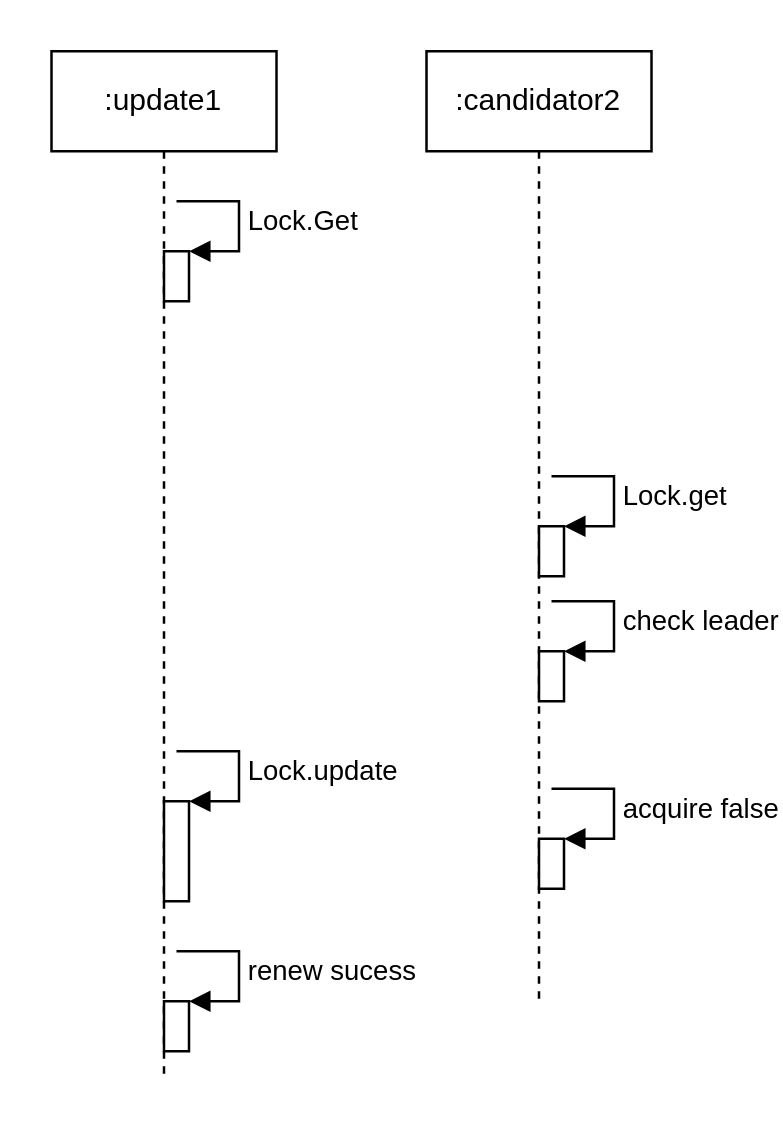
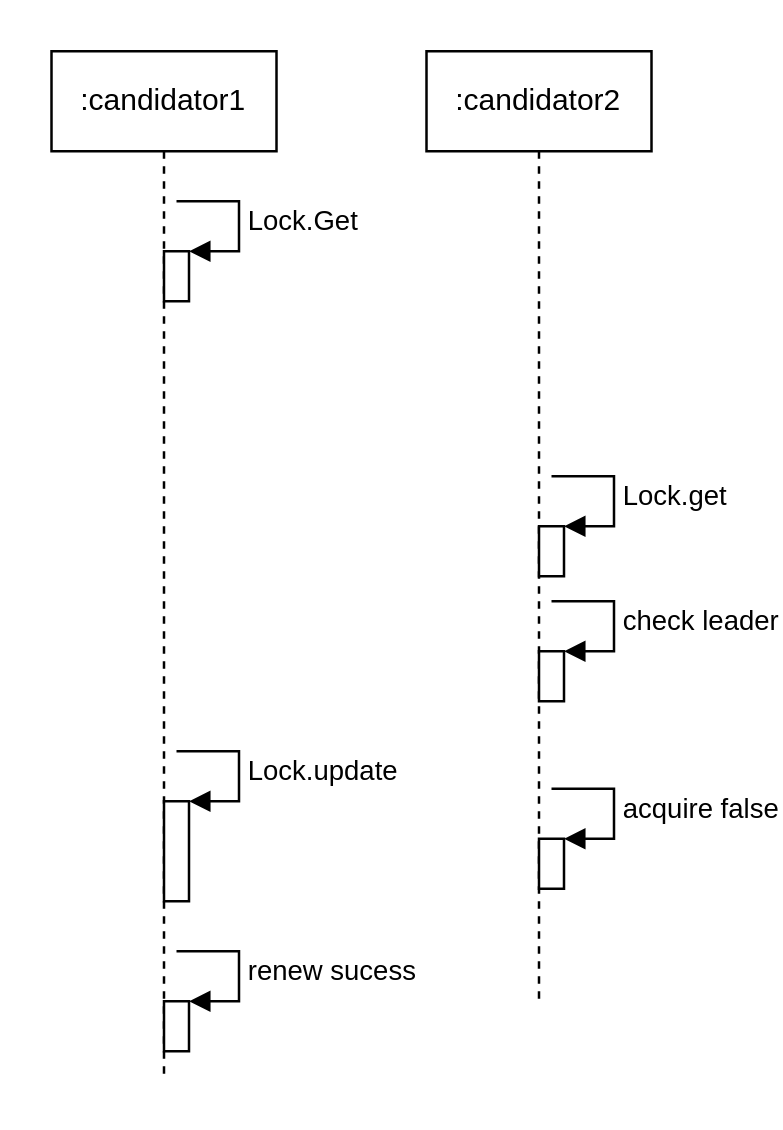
node ":update1": label ":update1" -> ":candidator1"
